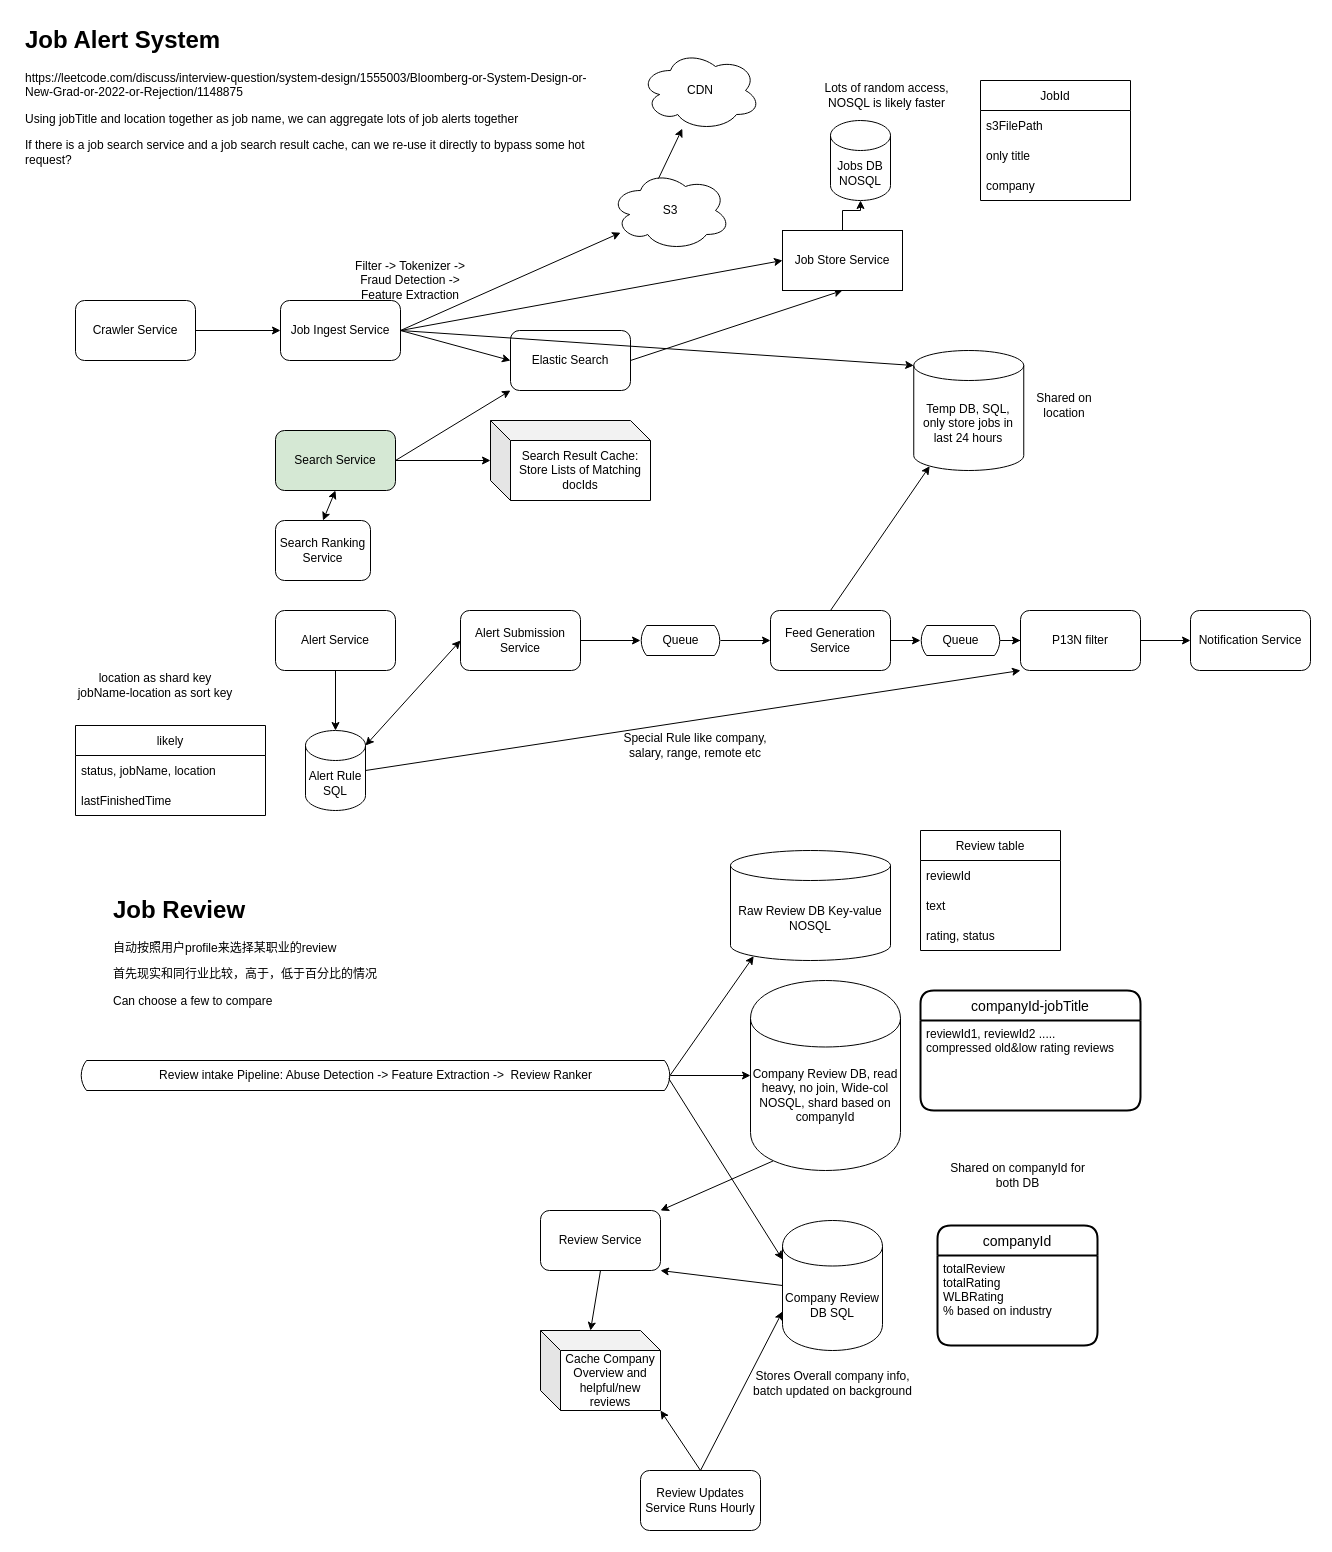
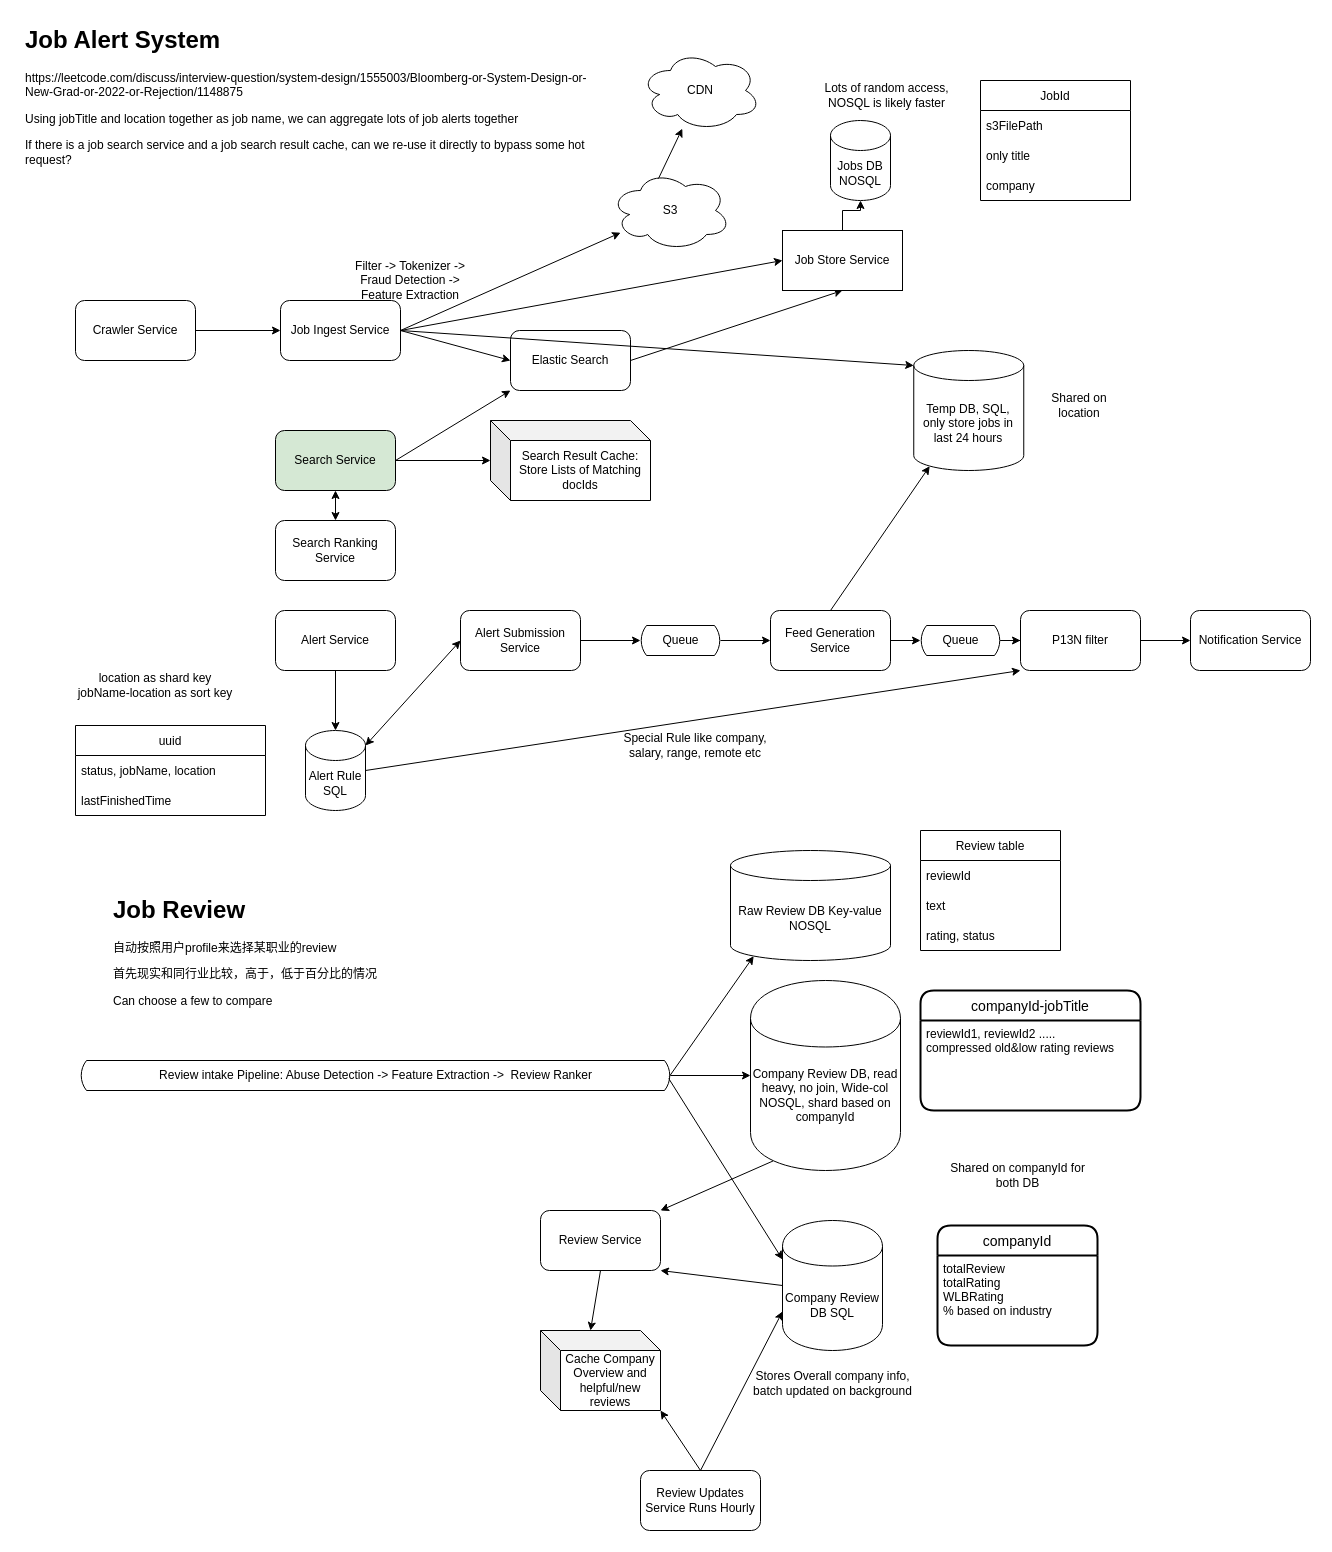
node "Shared on location": moved (1064, 406) -> (1079, 406)
node "Search Ranking Service": size 95x60 -> 120x60
node "likely": label "likely" -> "uuid"
